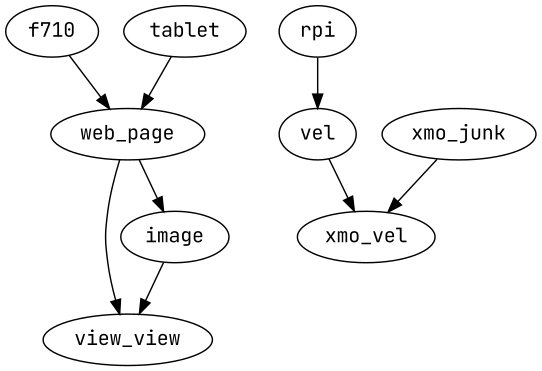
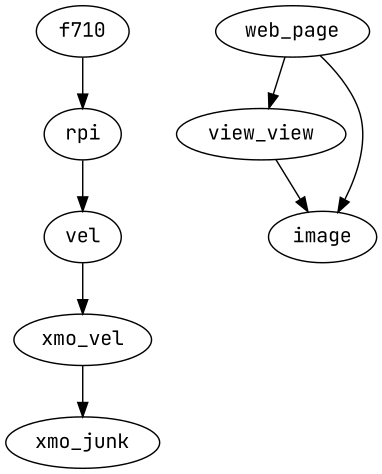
node "tablet": removed
edge "f710" -> "web_page": now "f710" -> "rpi"
edge "xmo_junk" -> "xmo_vel": reversed
edge "image" -> "view_view": reversed
